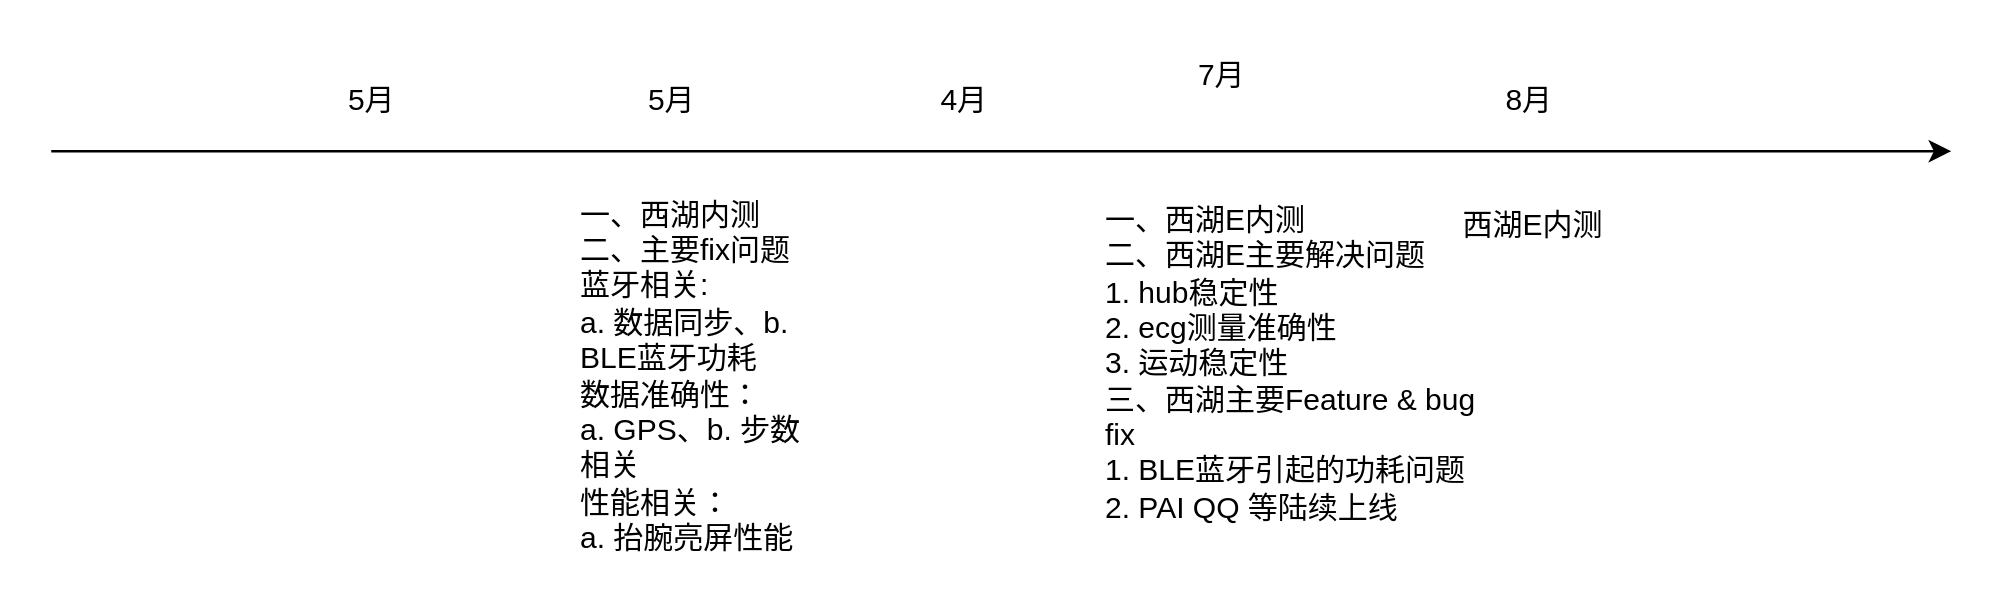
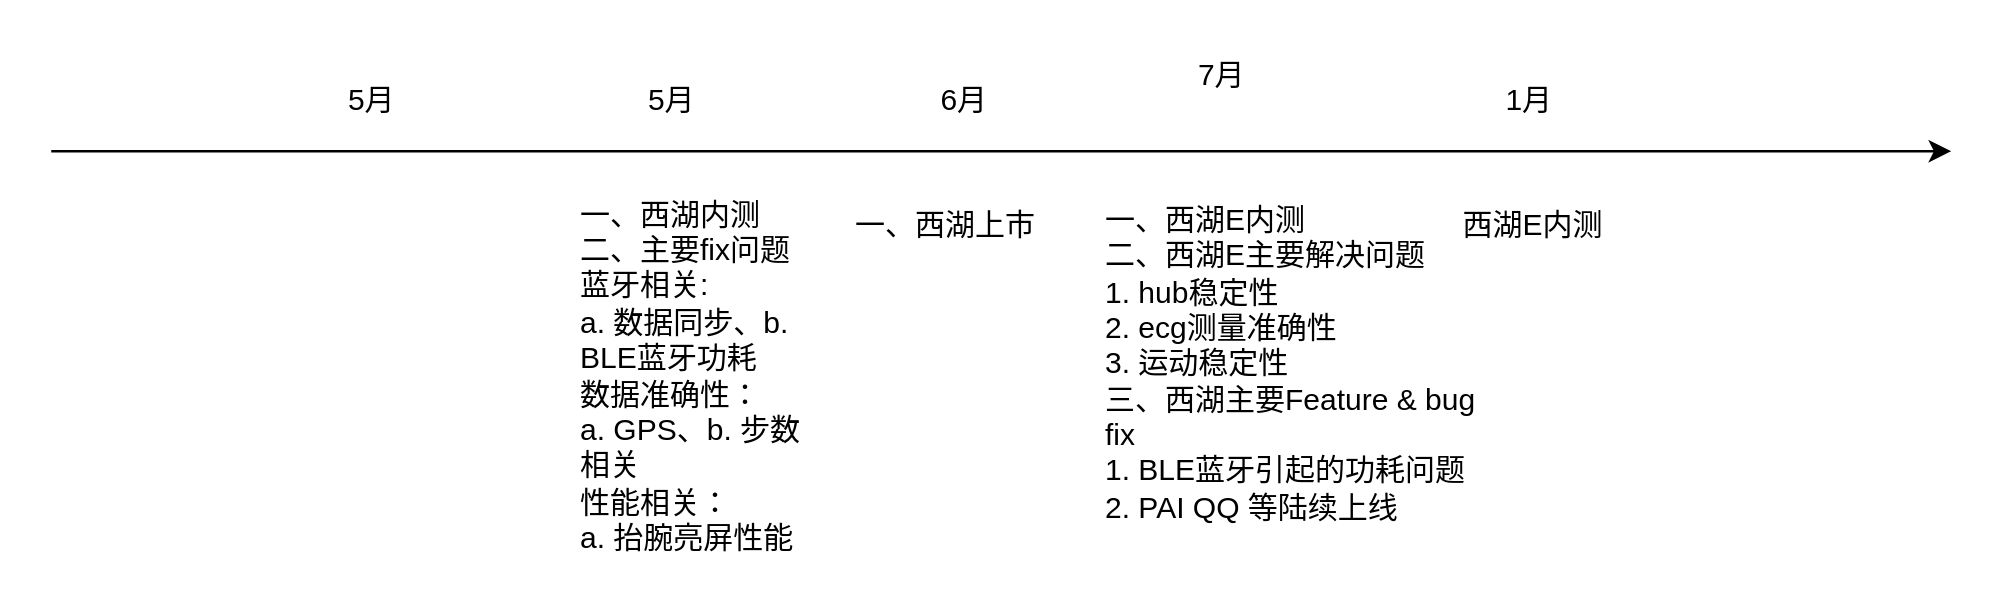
node "4月": label "4月" -> "6月"
node "8月": label "8月" -> "1月"
node "一、西湖上市": added
